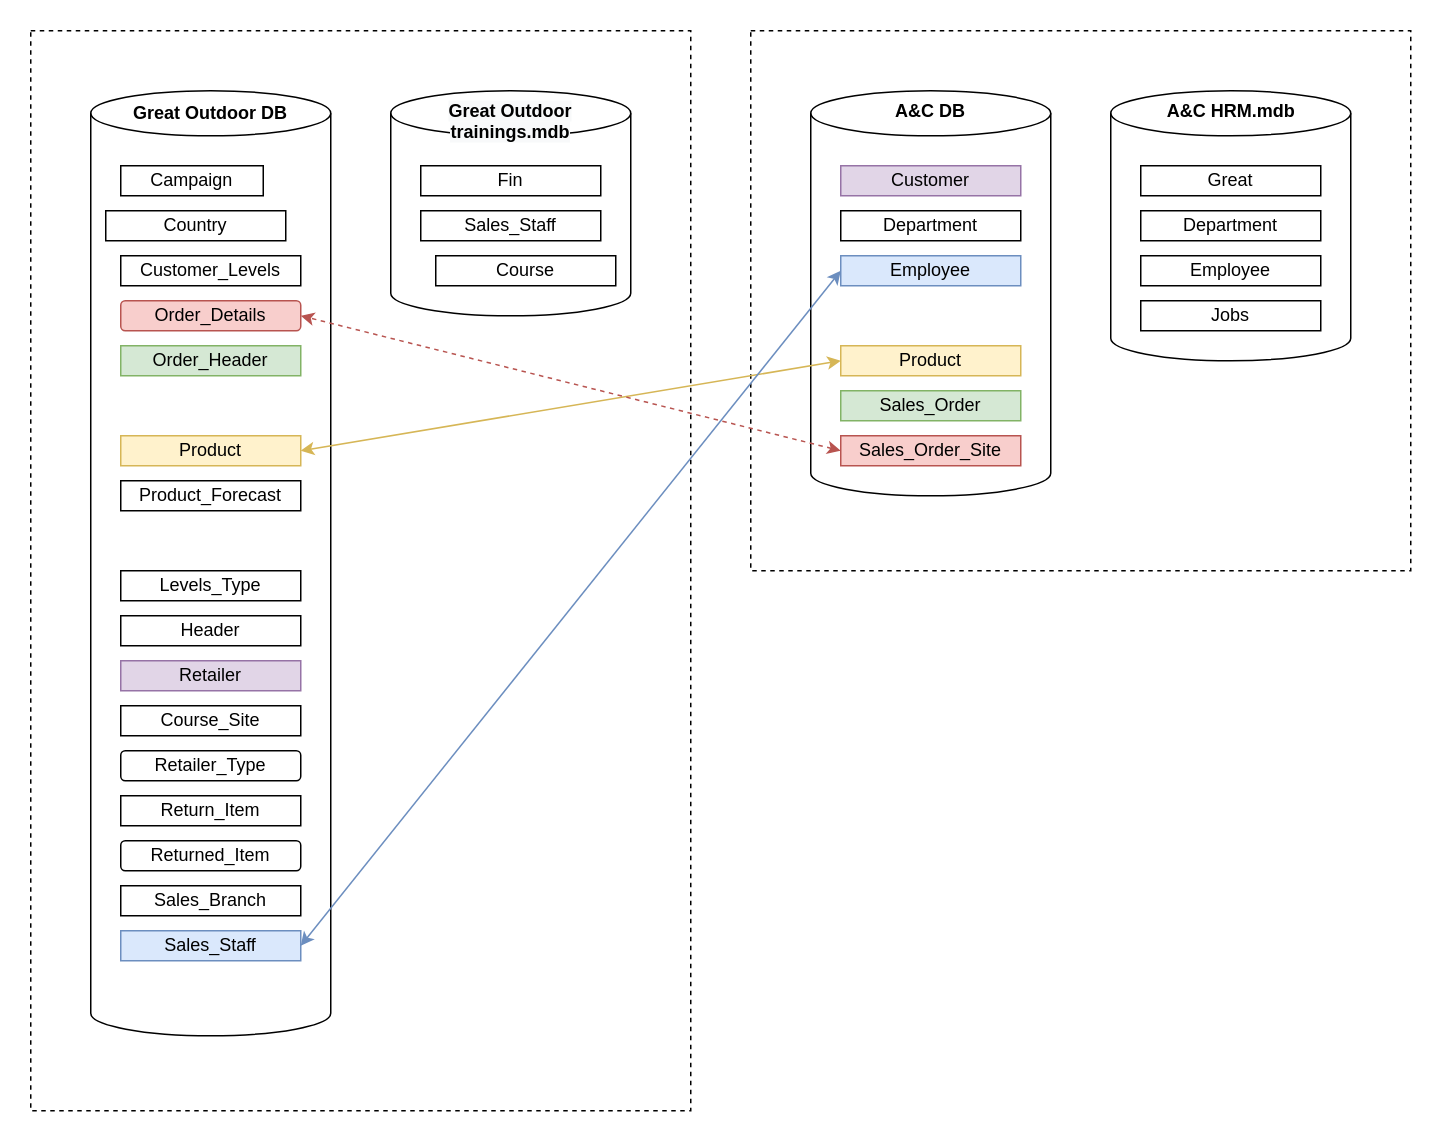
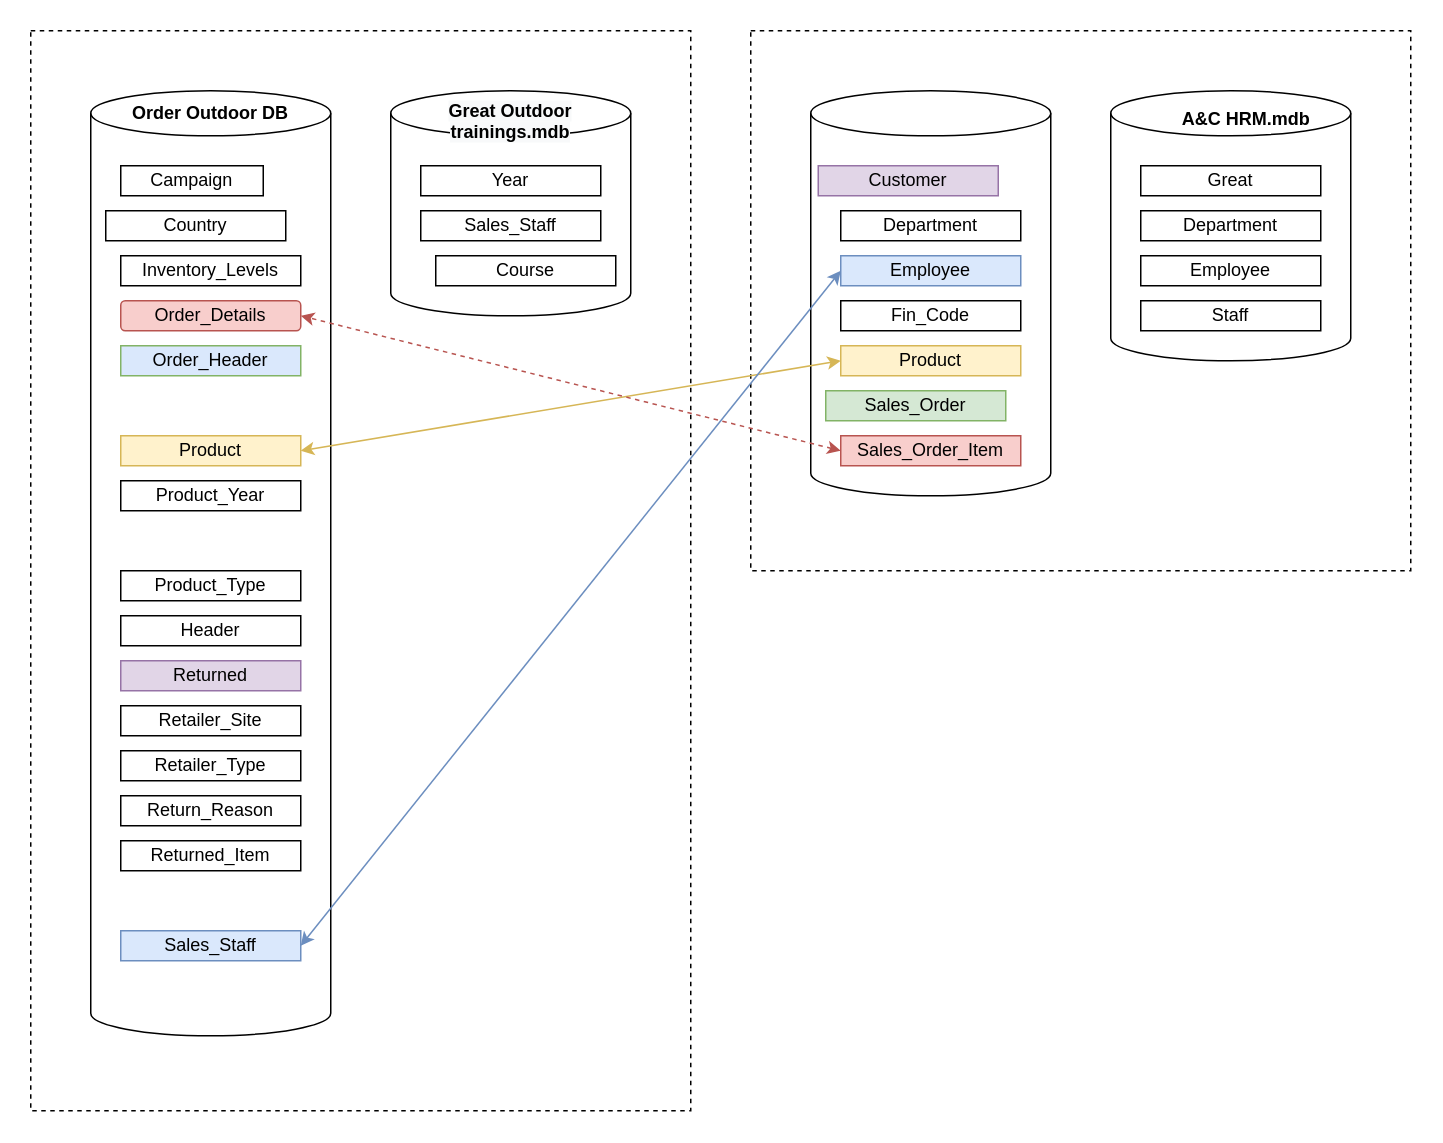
node "Great Outdoor DB": label "Great Outdoor DB" -> "Order Outdoor DB"
node "A&C DB": removed
node "A&C HRM.mdb": moved (1231, 113) -> (1246, 121)
node "Fin": label "Fin" -> "Year"
node "Customer": moved (931, 181) -> (908, 181)
node "Customer_Levels": label "Customer_Levels" -> "Inventory_Levels"
node "Fin_Code": added
node "Jobs": label "Jobs" -> "Staff"
node "Order_Header": fillcolor #d5e8d4 -> #dae8fc
node "Sales_Order": moved (931, 406) -> (916, 406)
node "Sales_Order_Site": label "Sales_Order_Site" -> "Sales_Order_Item"
node "Product_Forecast": label "Product_Forecast" -> "Product_Year"
node "Levels_Type": label "Levels_Type" -> "Product_Type"
node "Retailer": label "Retailer" -> "Returned"
node "Course_Site": label "Course_Site" -> "Retailer_Site"
node "Retailer_Type": shape rounded rectangle -> rectangle
node "Return_Item": label "Return_Item" -> "Return_Reason"
node "Returned_Item": shape rounded rectangle -> rectangle
node "Sales_Branch": removed
